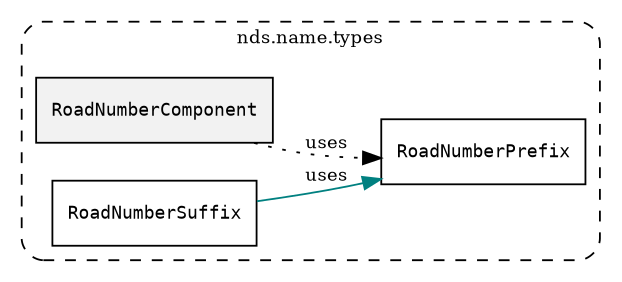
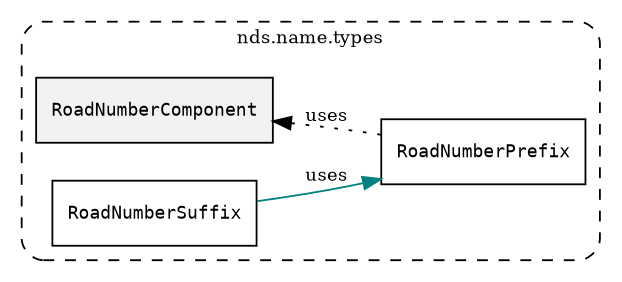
edge "RoadNumberComponent" -> "RoadNumberPrefix": reversed
